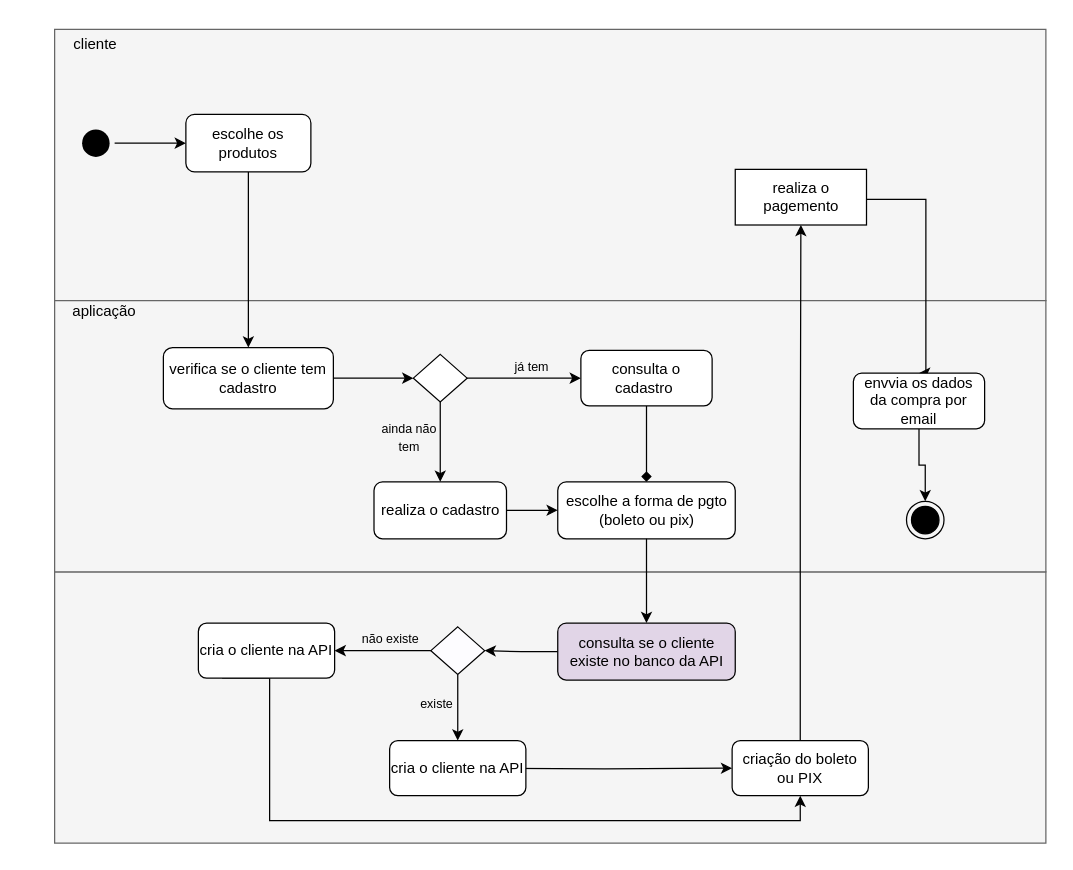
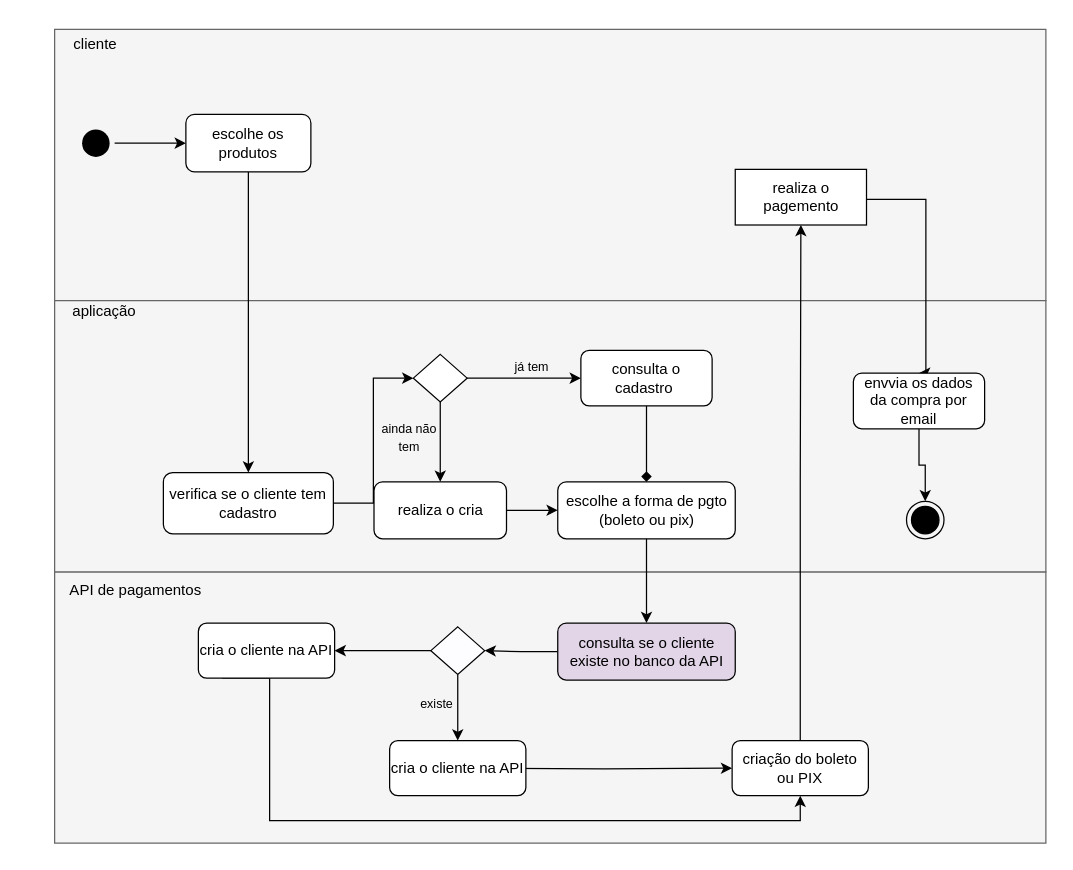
node "verifica se o cliente tem cadastro": moved (248, 378) -> (248, 503)
node "realiza o cadastro": label "realiza o cadastro" -> "realiza o cria"
node "API de pagamentos": added
node "não existe": removed
